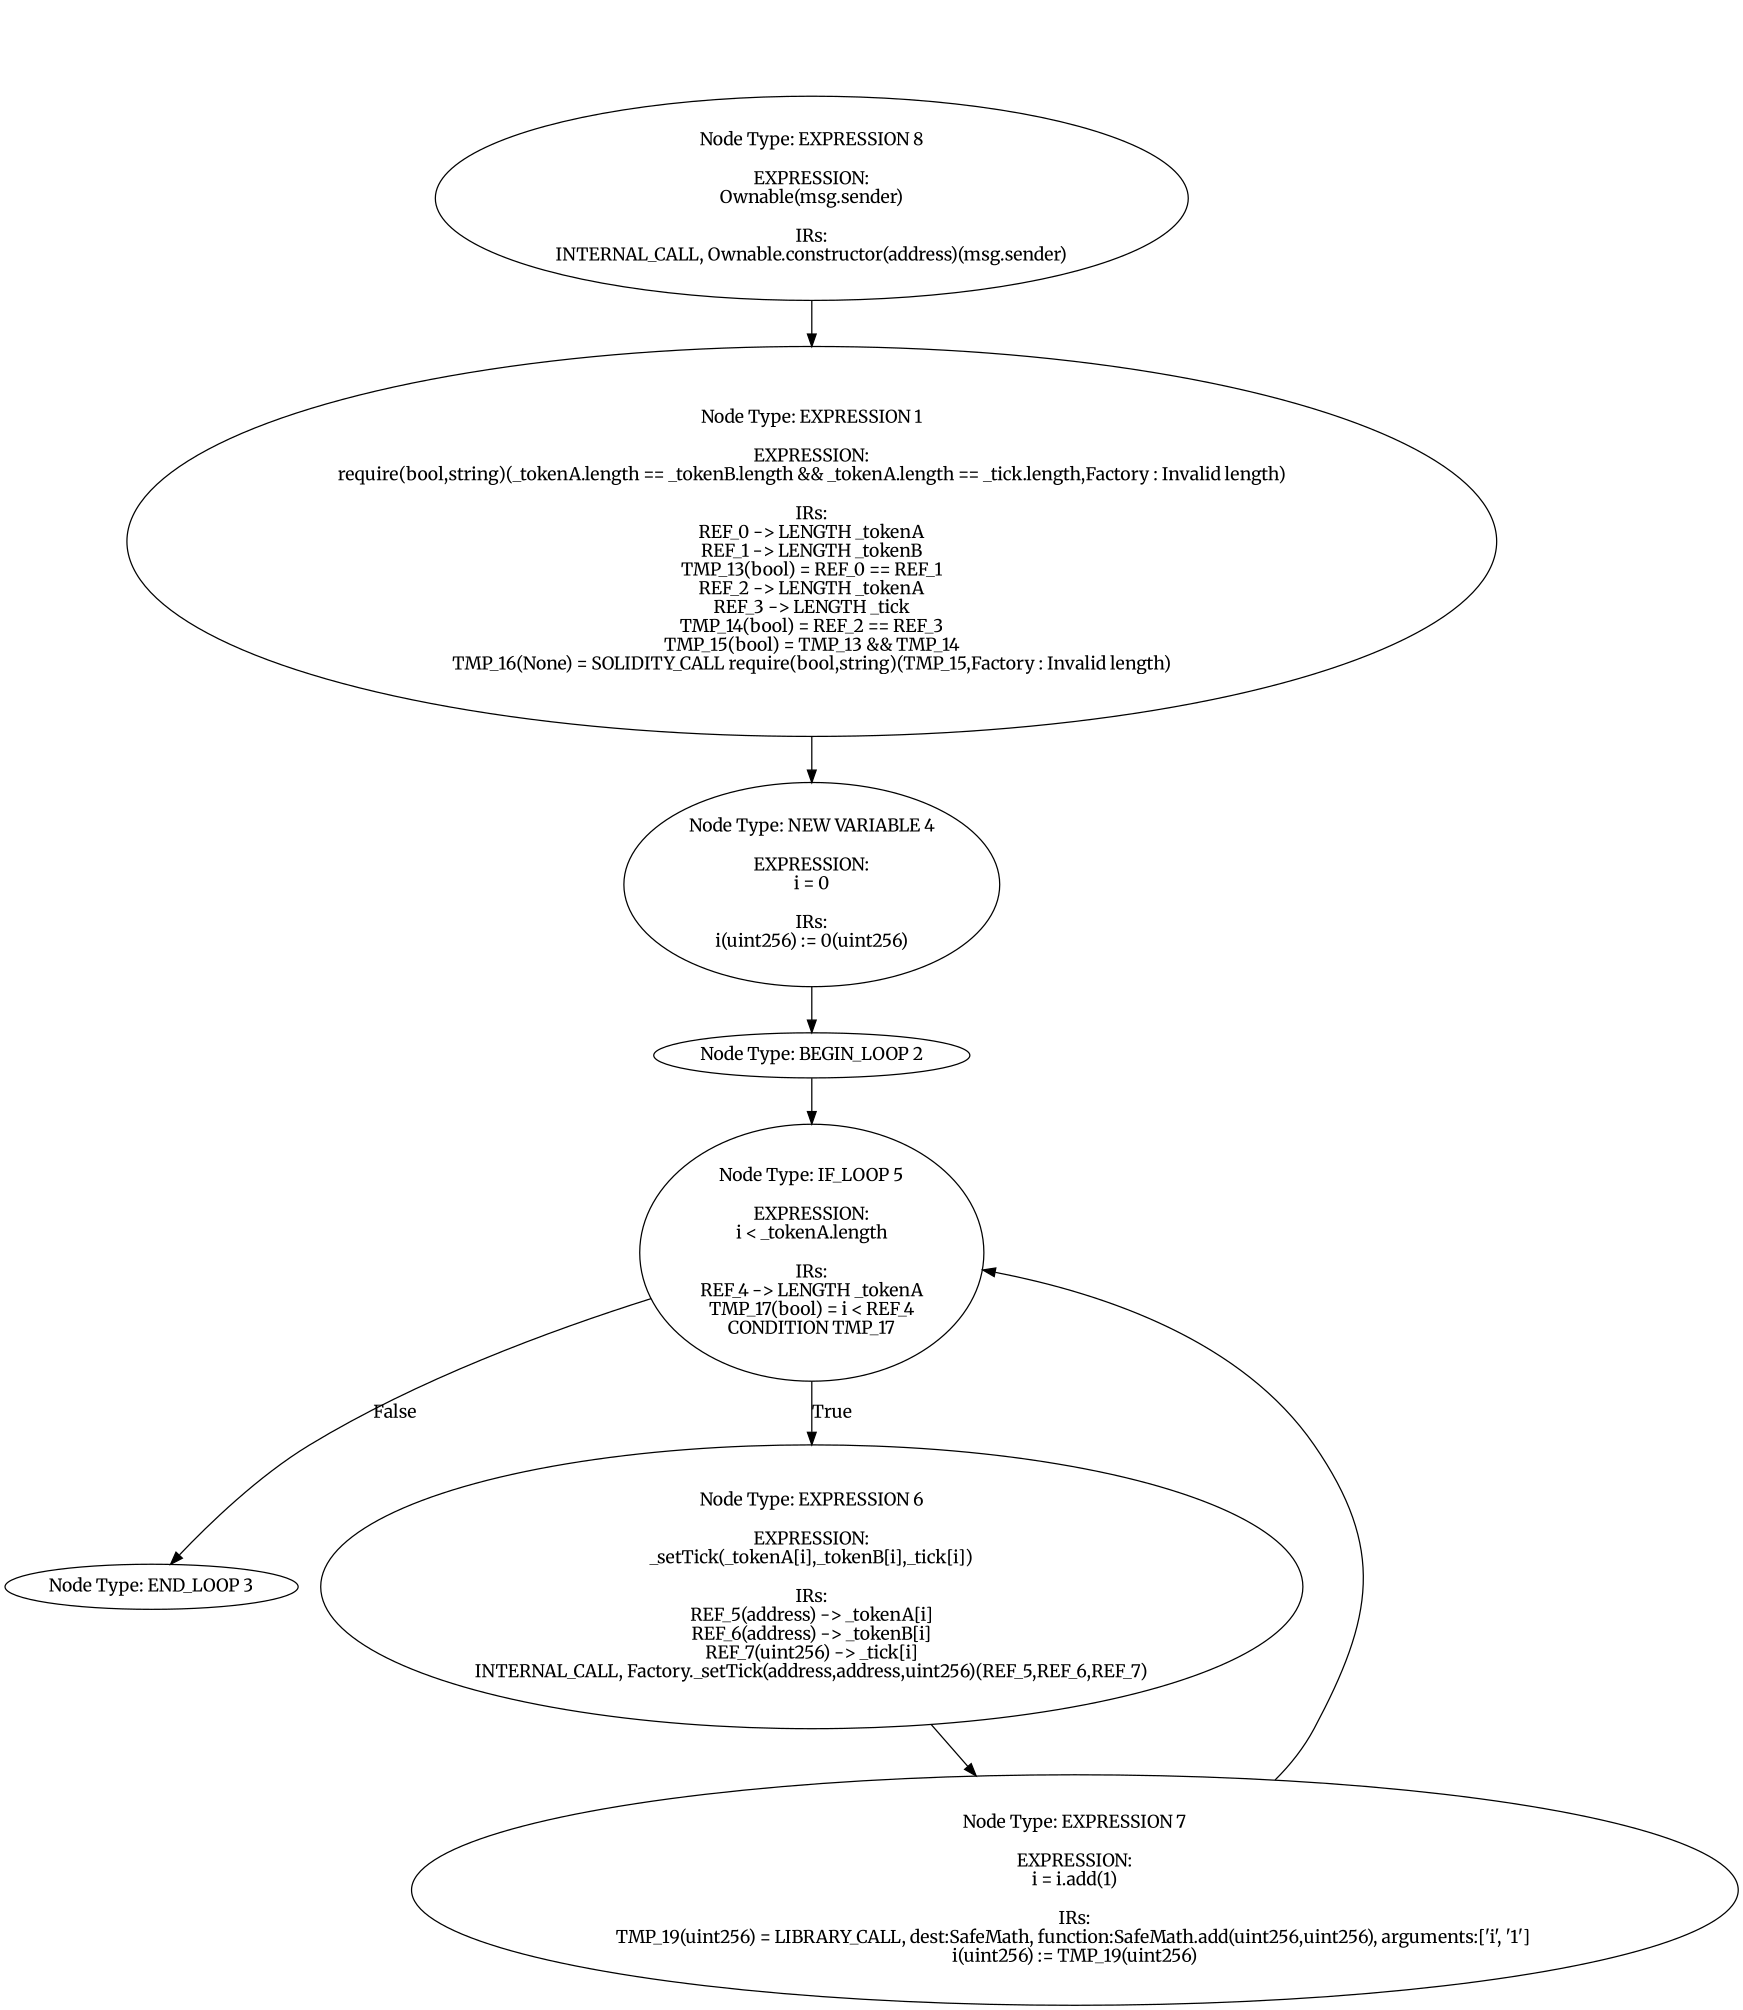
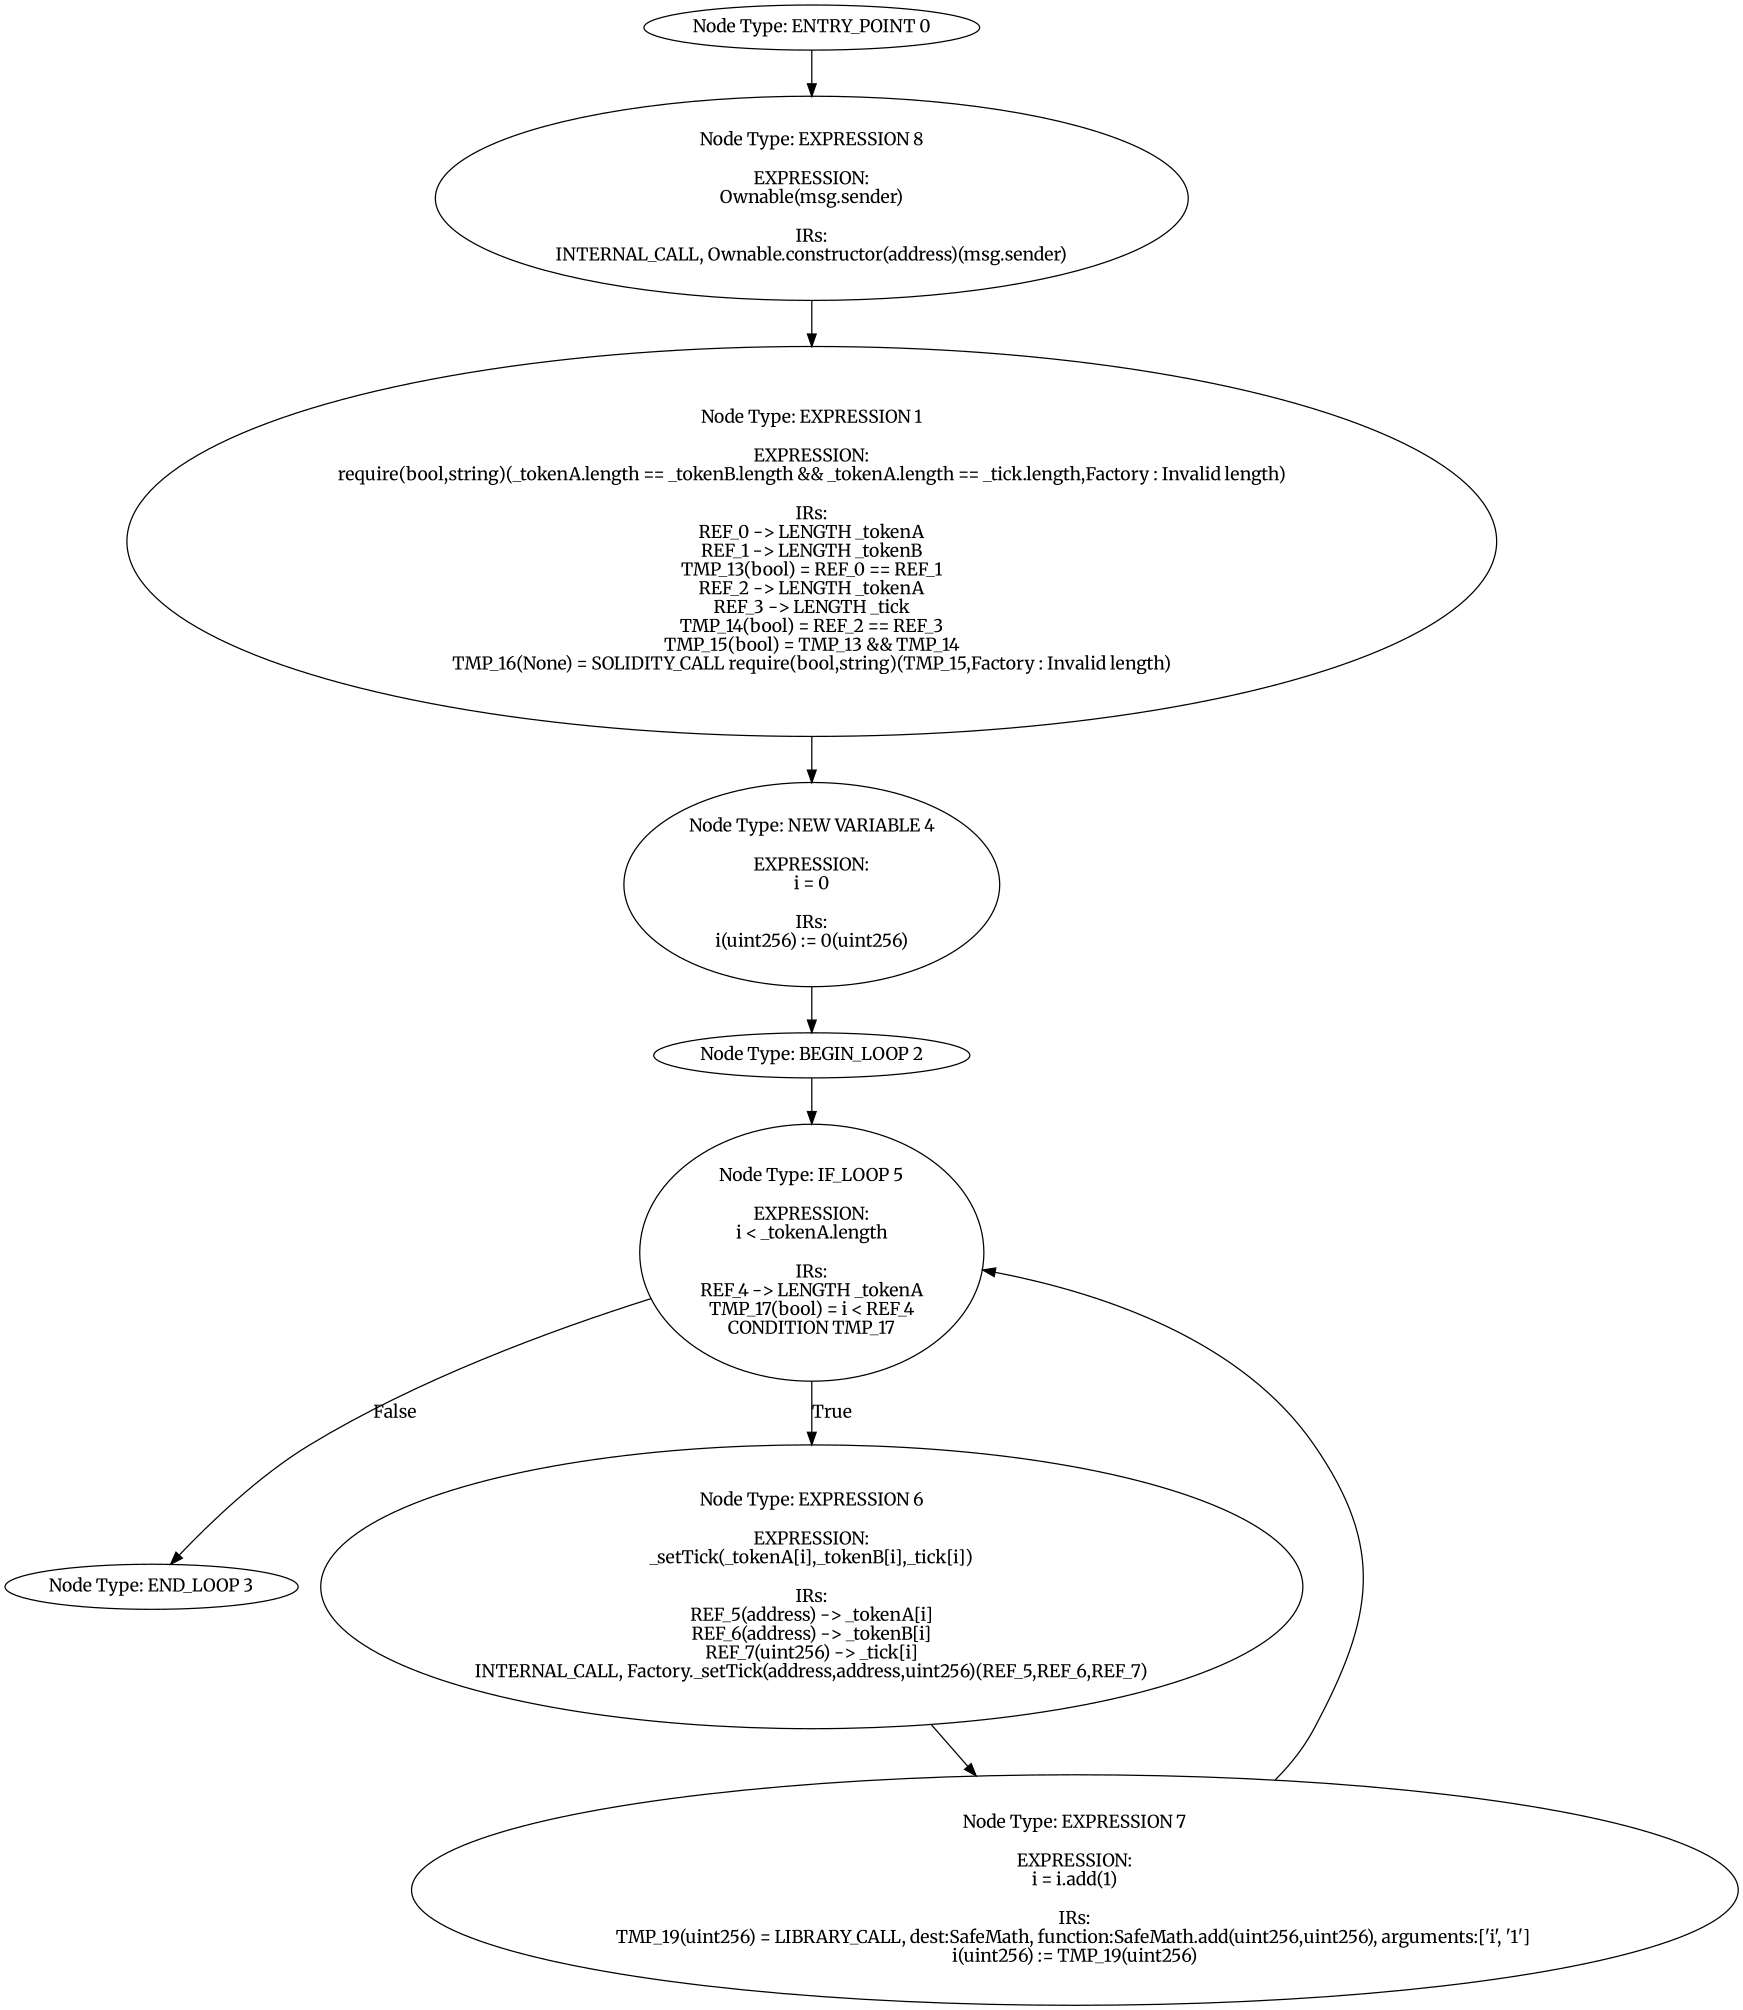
node "Node Type: ENTRY_POINT 0": added
